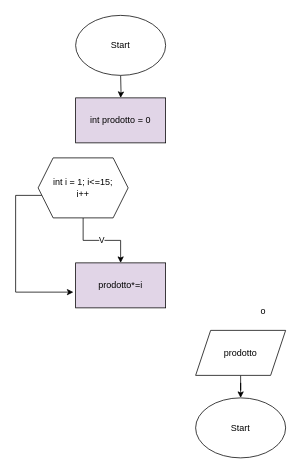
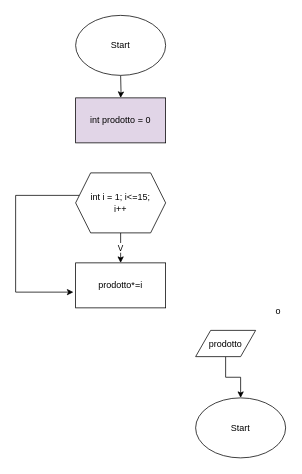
node "int i = 1; i<=15; i++": moved (83, 188) -> (120, 203)
node "prodotto*=i": fillcolor #e1d5e7 -> #ffffff
node "o": moved (263, 312) -> (278, 312)
node "prodotto": size 90x45 -> 60x26
